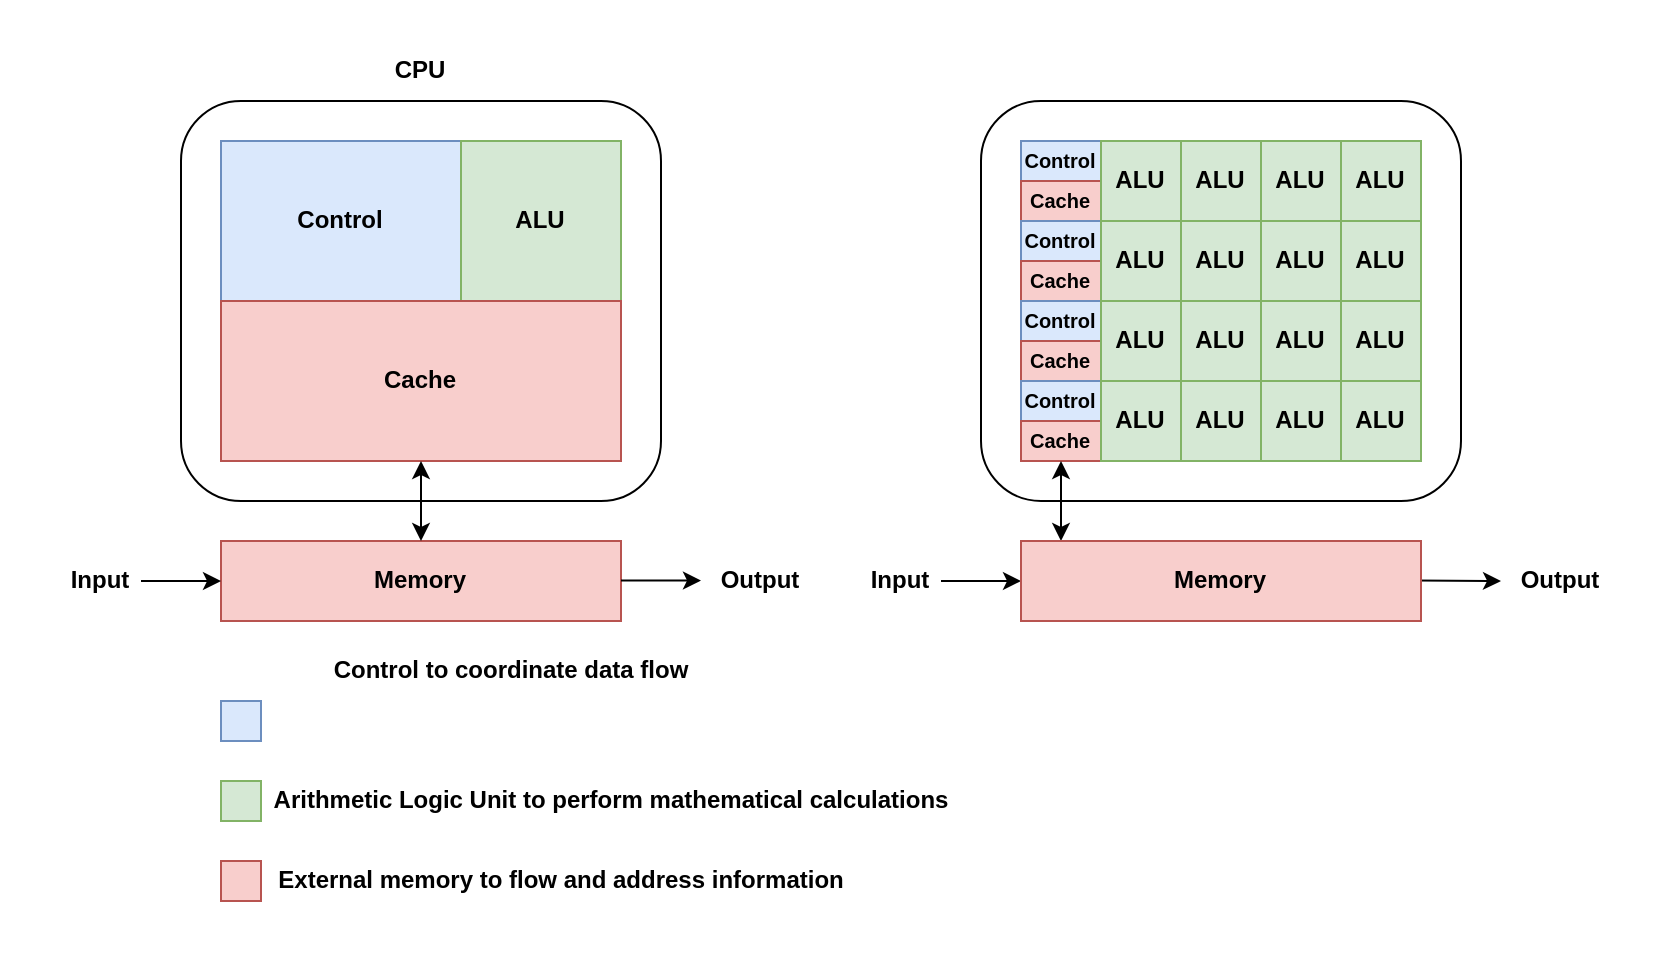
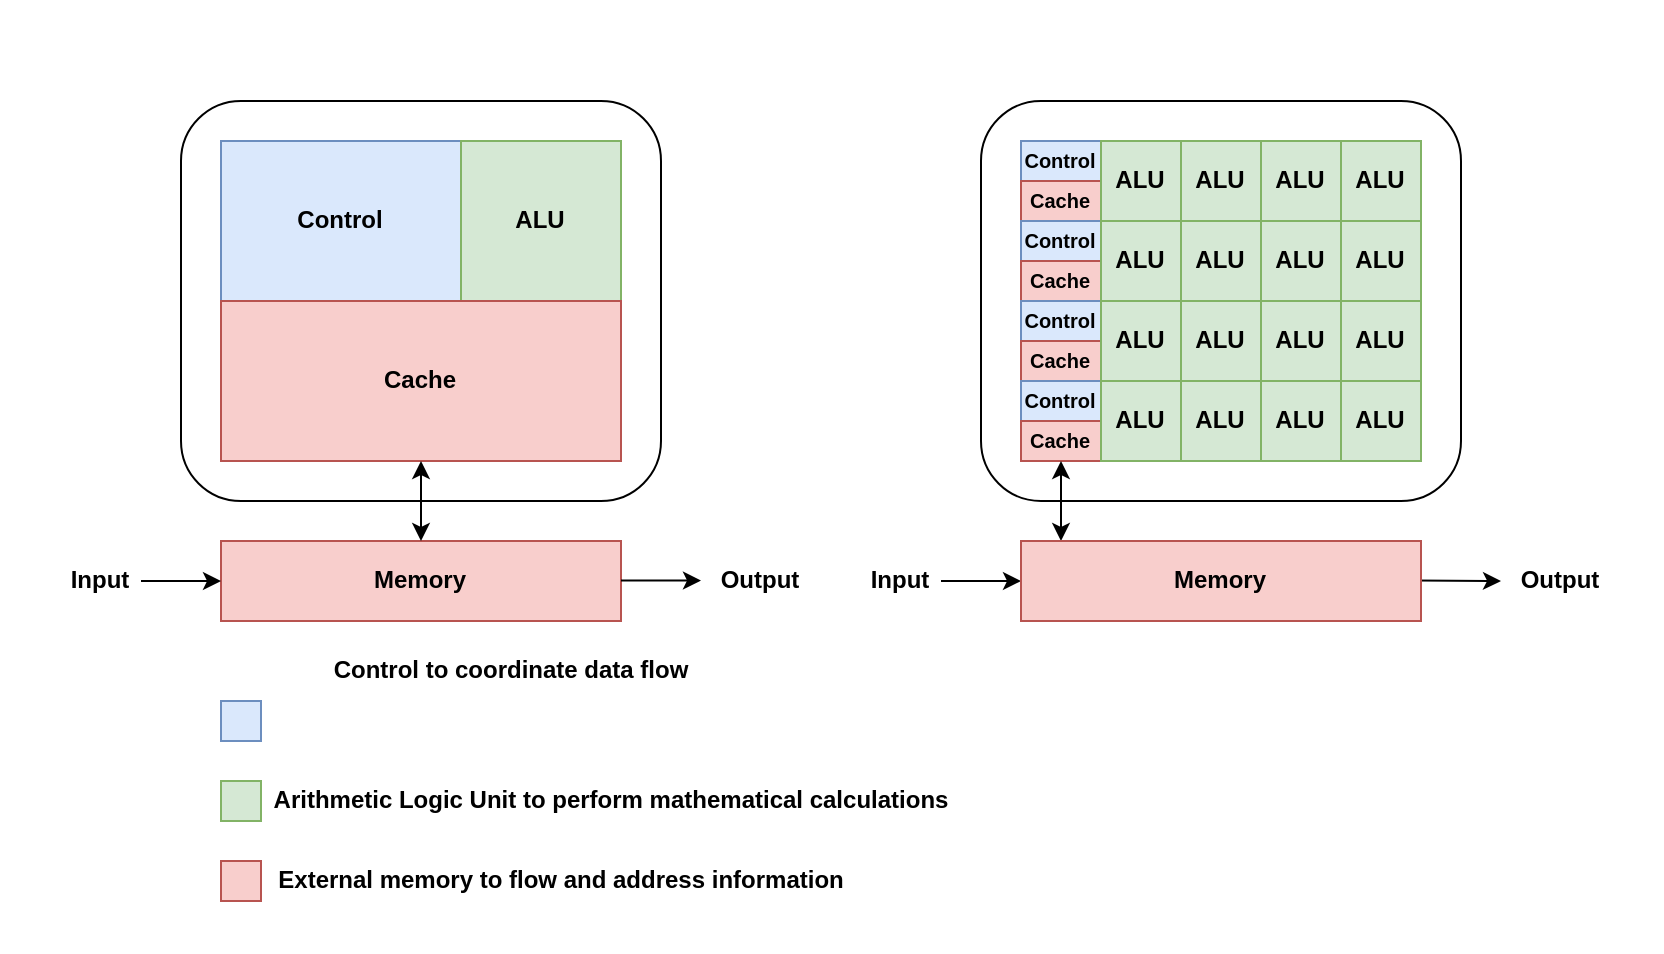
node "CPU": removed
